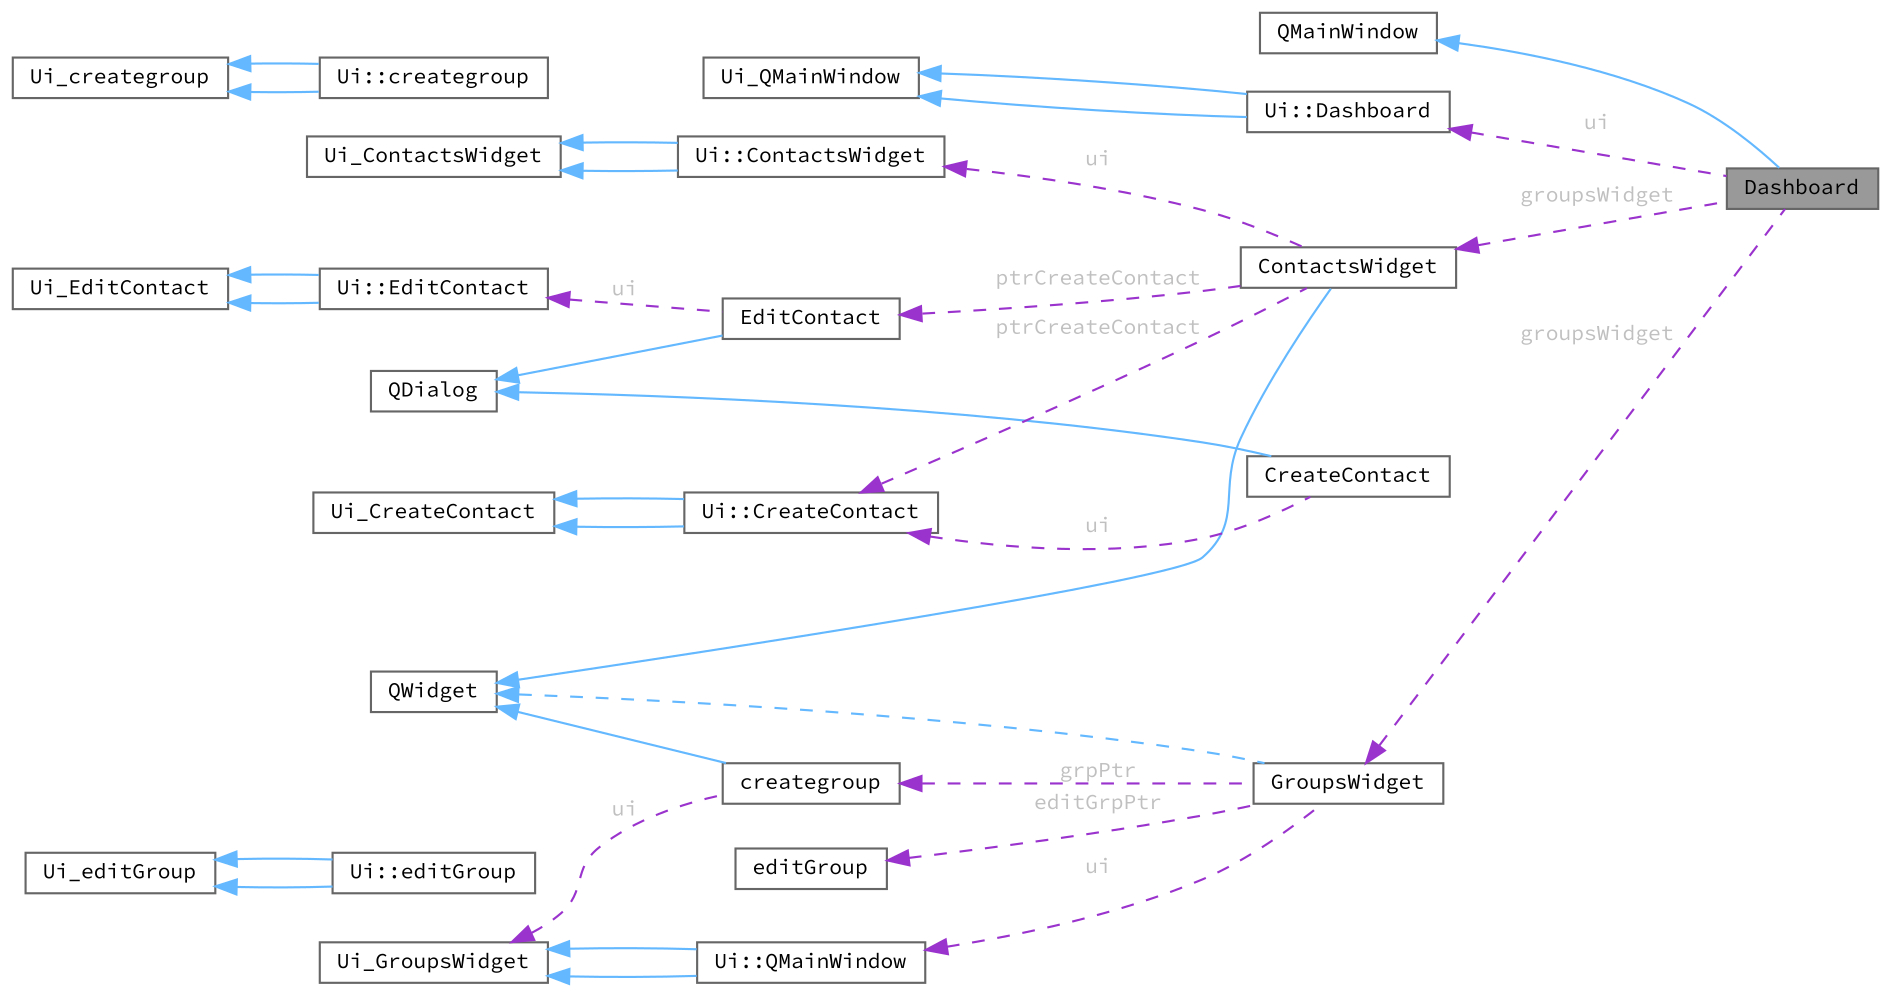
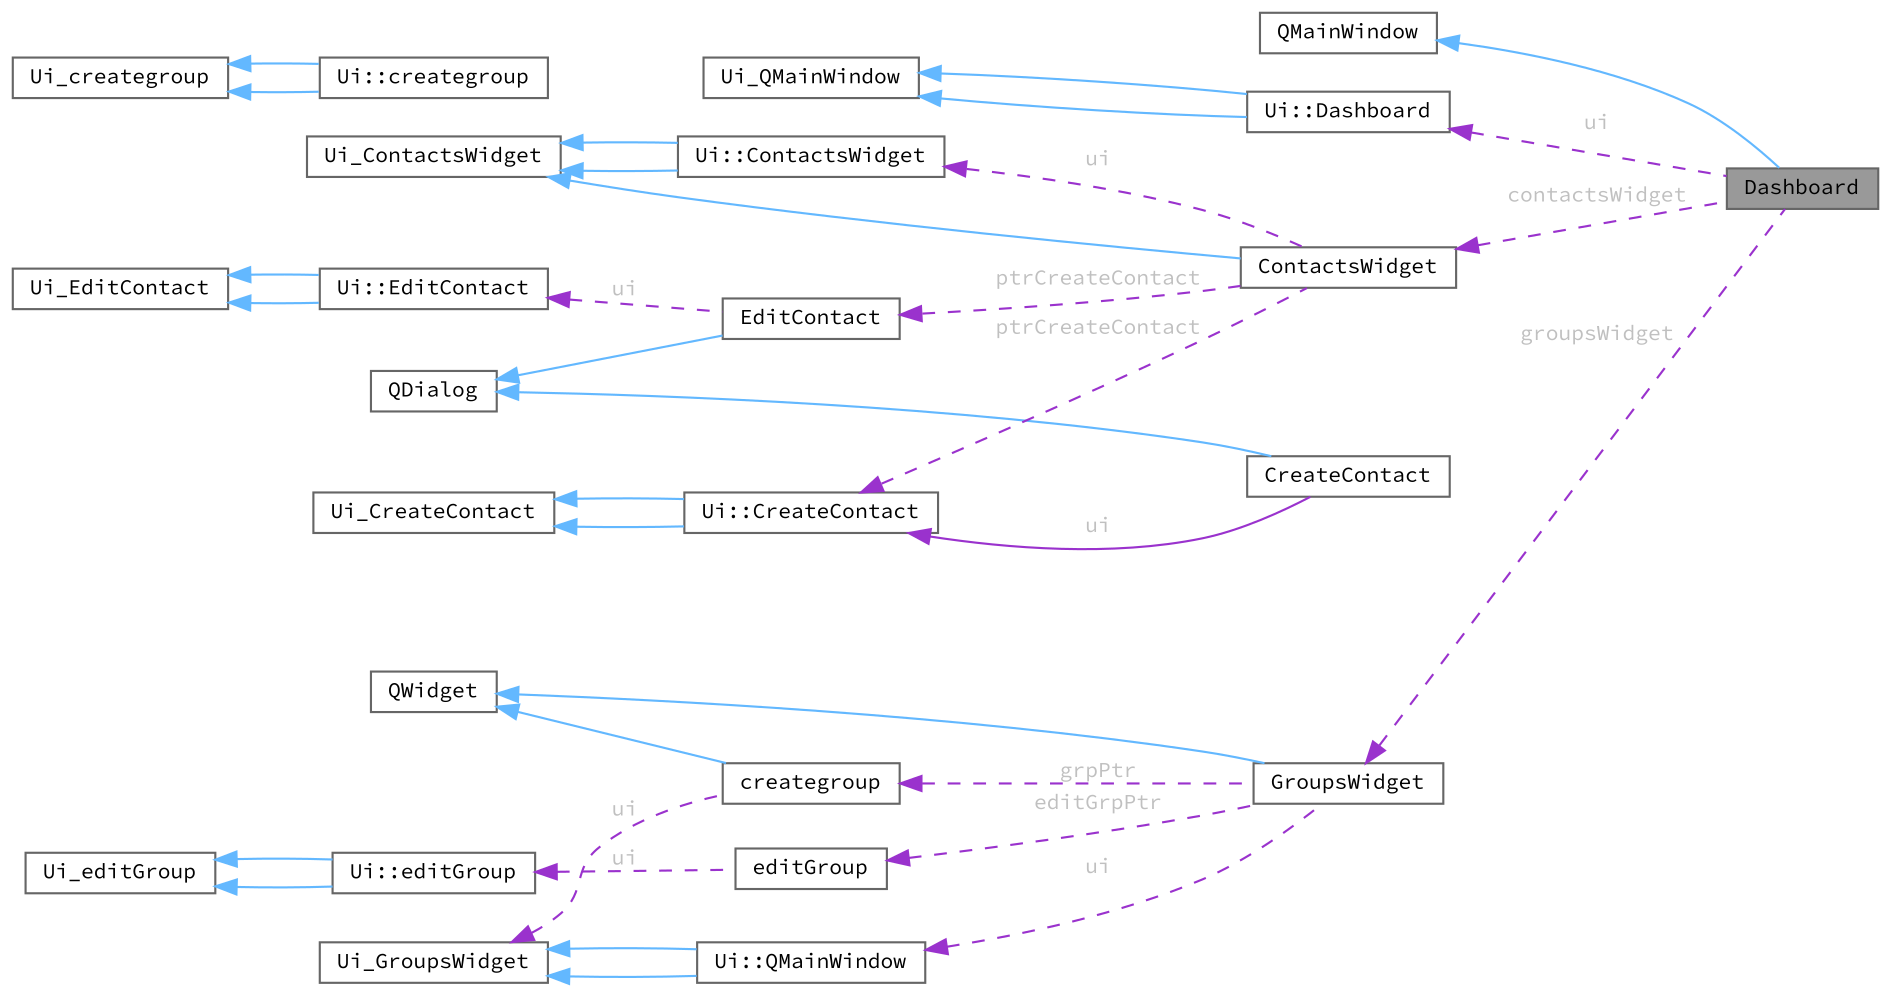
edge "Dashboard" -> "ContactsWidget": label " groupsWidget" -> " contactsWidget"
edge "CreateContact" -> "Ui::CreateContact": style dashed -> solid
edge "ContactsWidget" -> "QWidget": now "ContactsWidget" -> "Ui_ContactsWidget"
edge "GroupsWidget" -> "QWidget": style dashed -> solid
edge "editGroup" -> "Ui::editGroup": added, label "ui"
